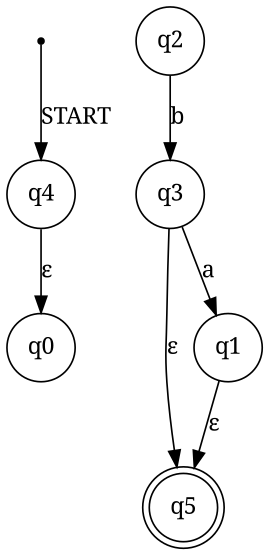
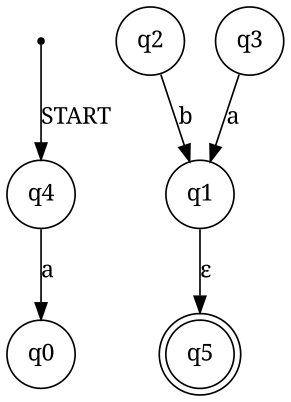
edge "q2" -> "q3": now "q2" -> "q1"
edge "q4" -> "q0": label "ε" -> "a"
edge "q3" -> "q5": removed, label "ε"
